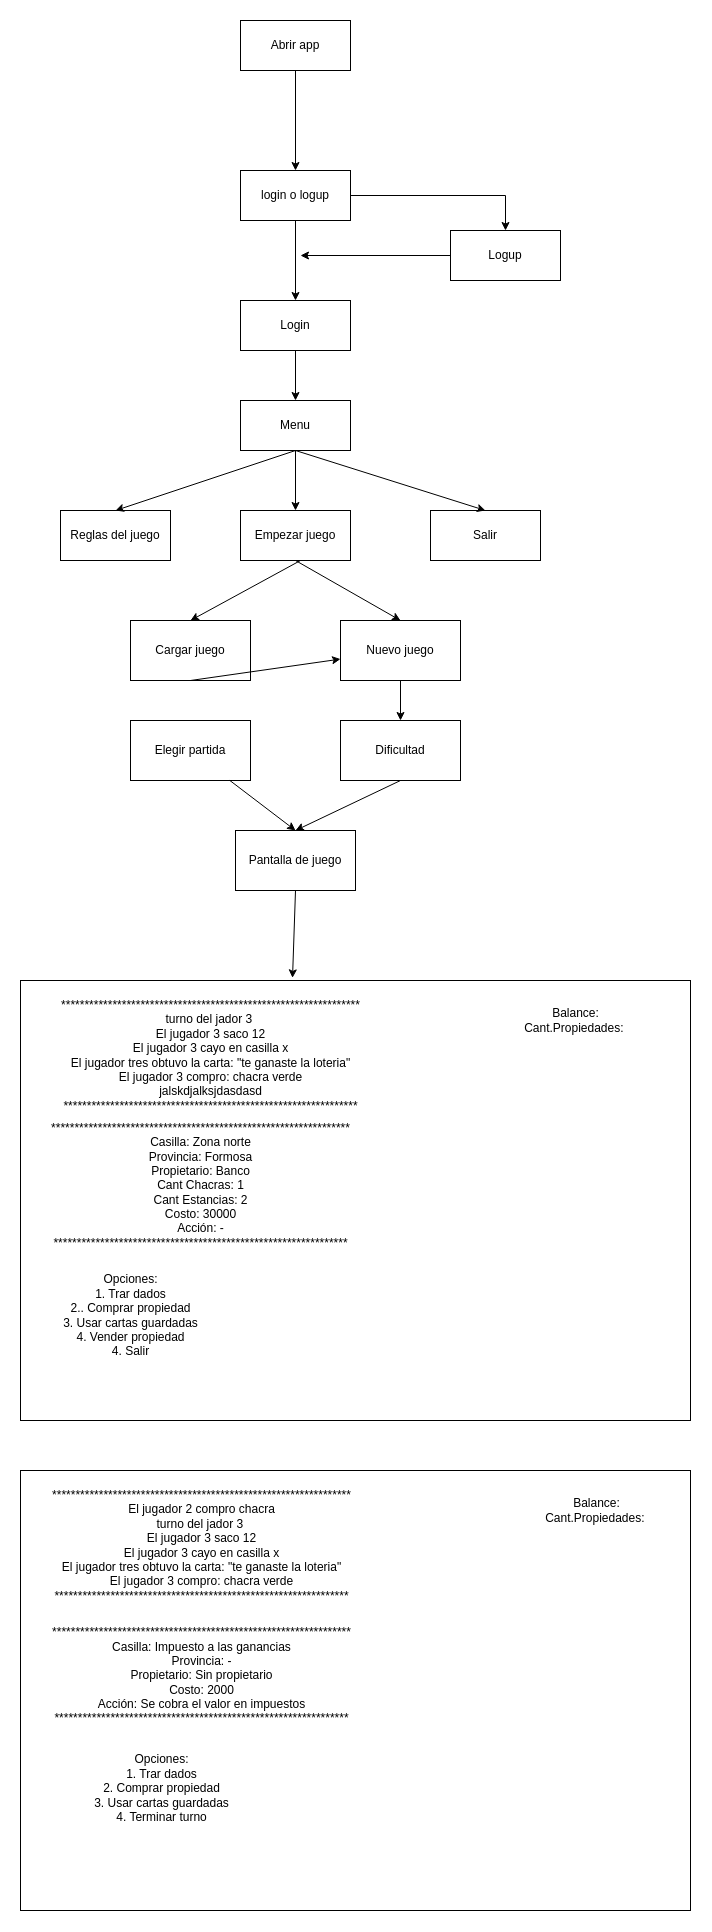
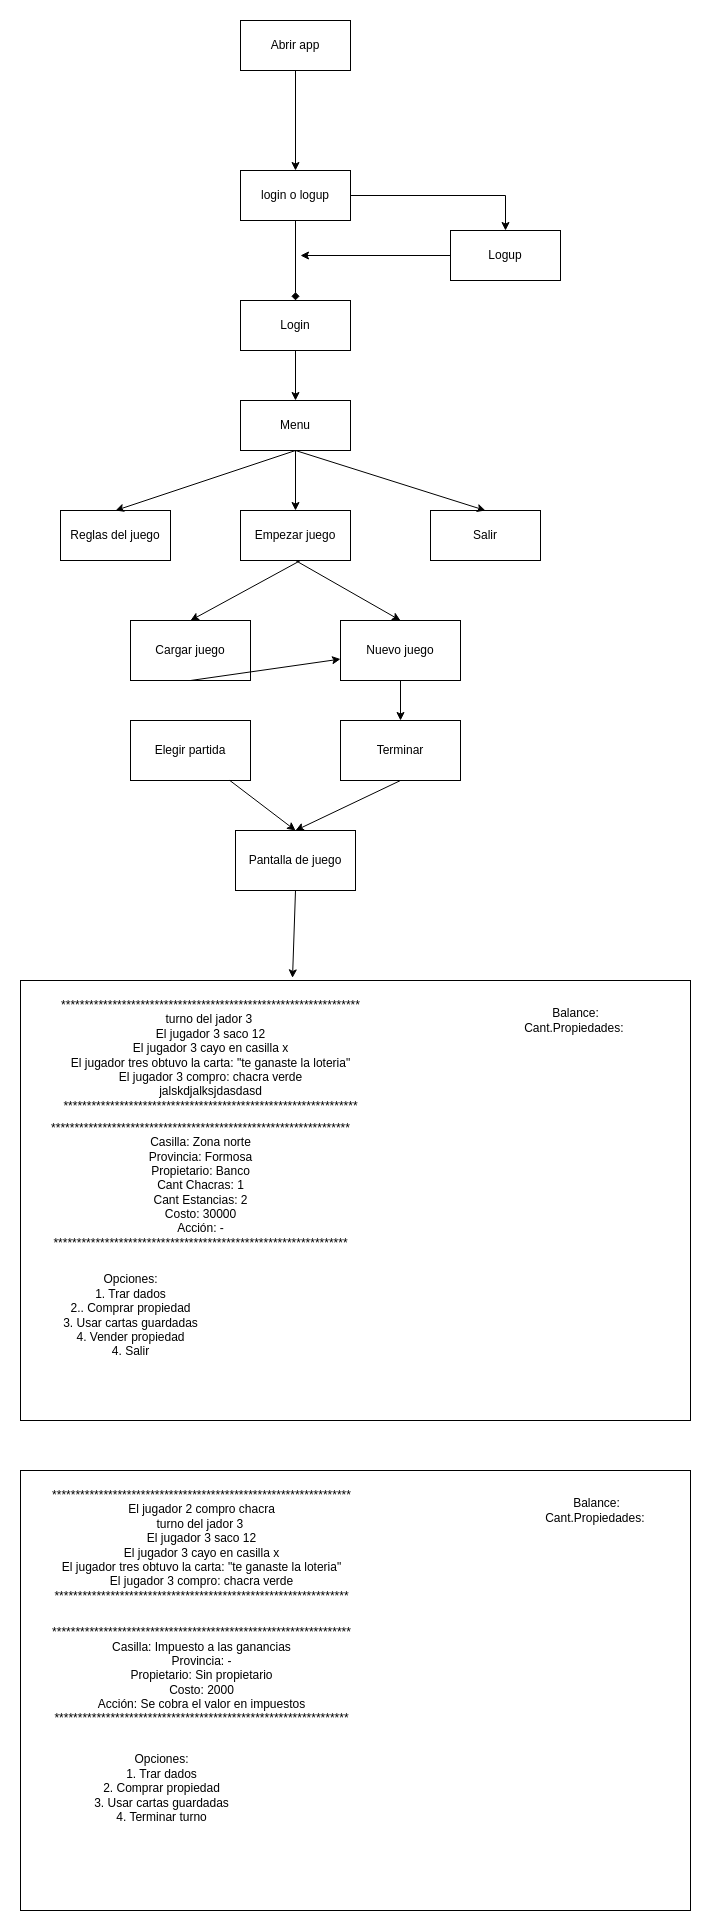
edge "login o logup" -> "Login": arrowhead classic -> diamond
node "Dificultad": label "Dificultad" -> "Terminar"
